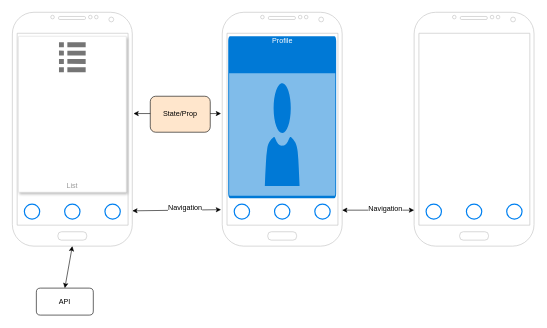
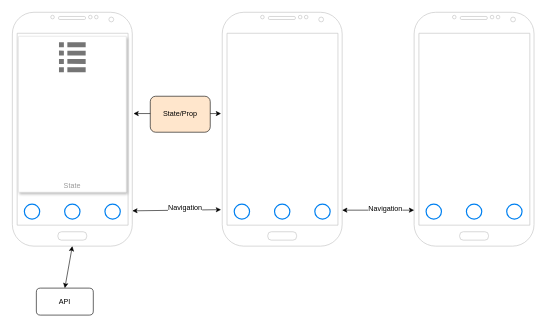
node "Profile": removed
node "List": label "List" -> "State"
